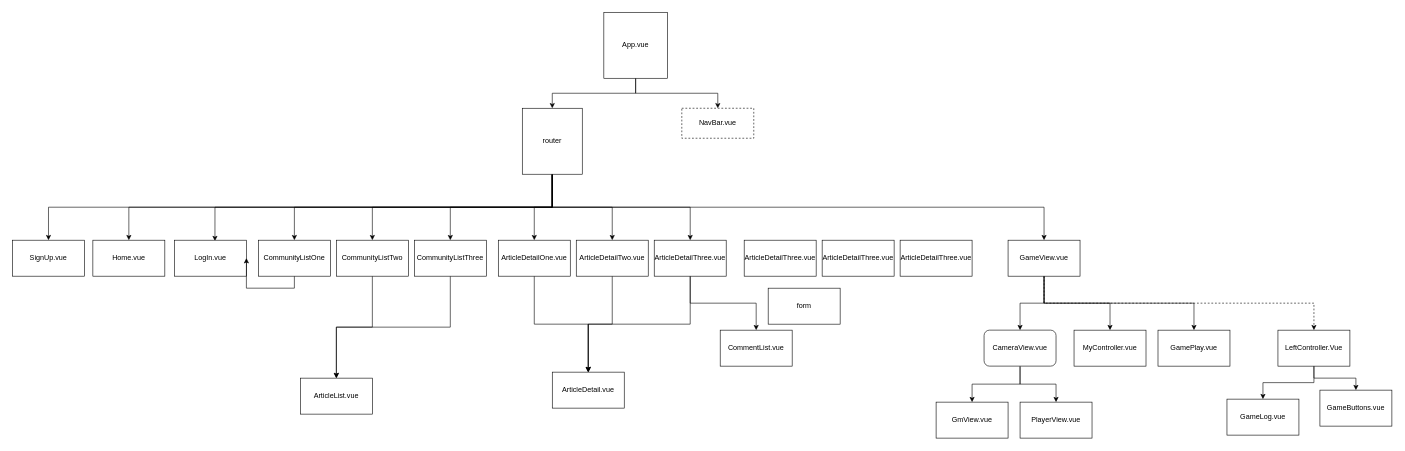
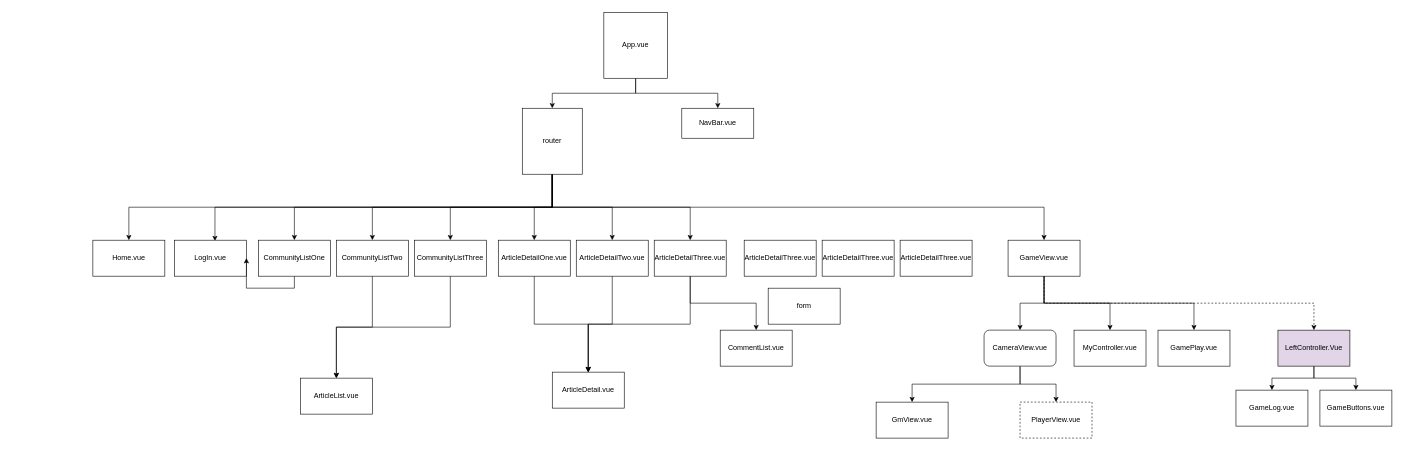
node "NavBar.vue": style dashed -> solid
edge "router" -> "SignUp.vue": removed
node "SignUp.vue": removed
node "LeftController.Vue": fillcolor #ffffff -> #e1d5e7
node "GameLog.vue": moved (1263, 417) -> (1272, 408)
node "GmView.vue": moved (972, 420) -> (912, 420)
node "PlayerView.vue": style solid -> dashed
